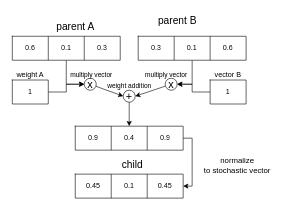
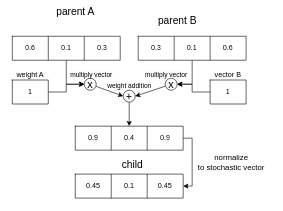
node "parent A": moved (75, 27) -> (75, 12)
node "normalize to stochastic vector": moved (237, 165) -> (231, 162)
